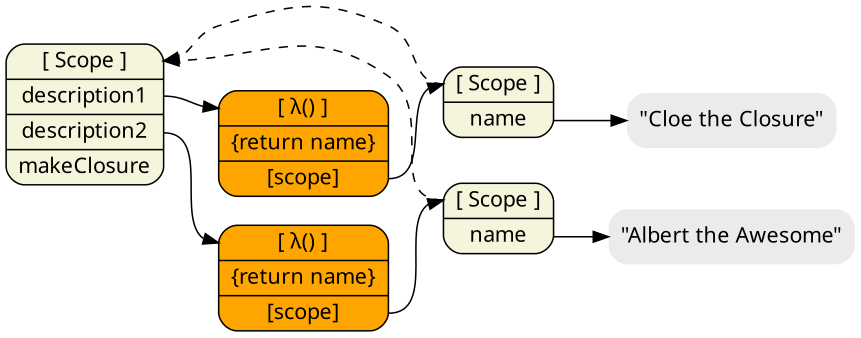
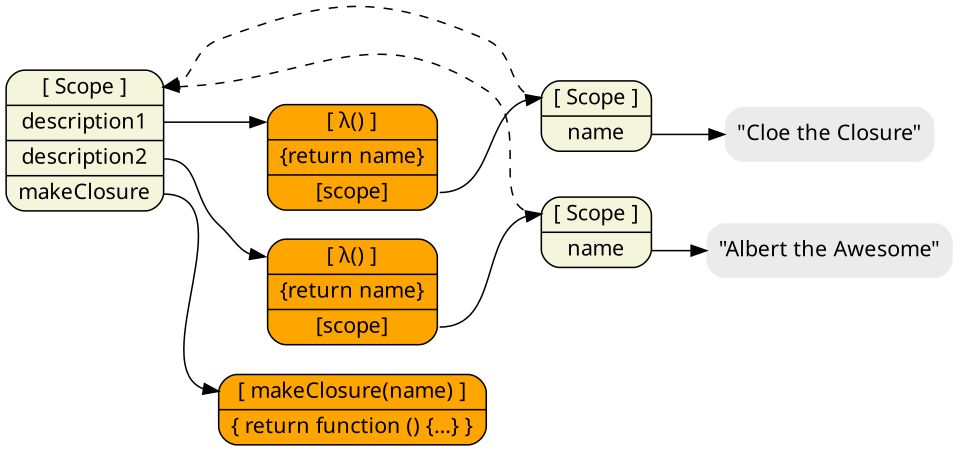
node "[ makeClosure(name) ]": added
